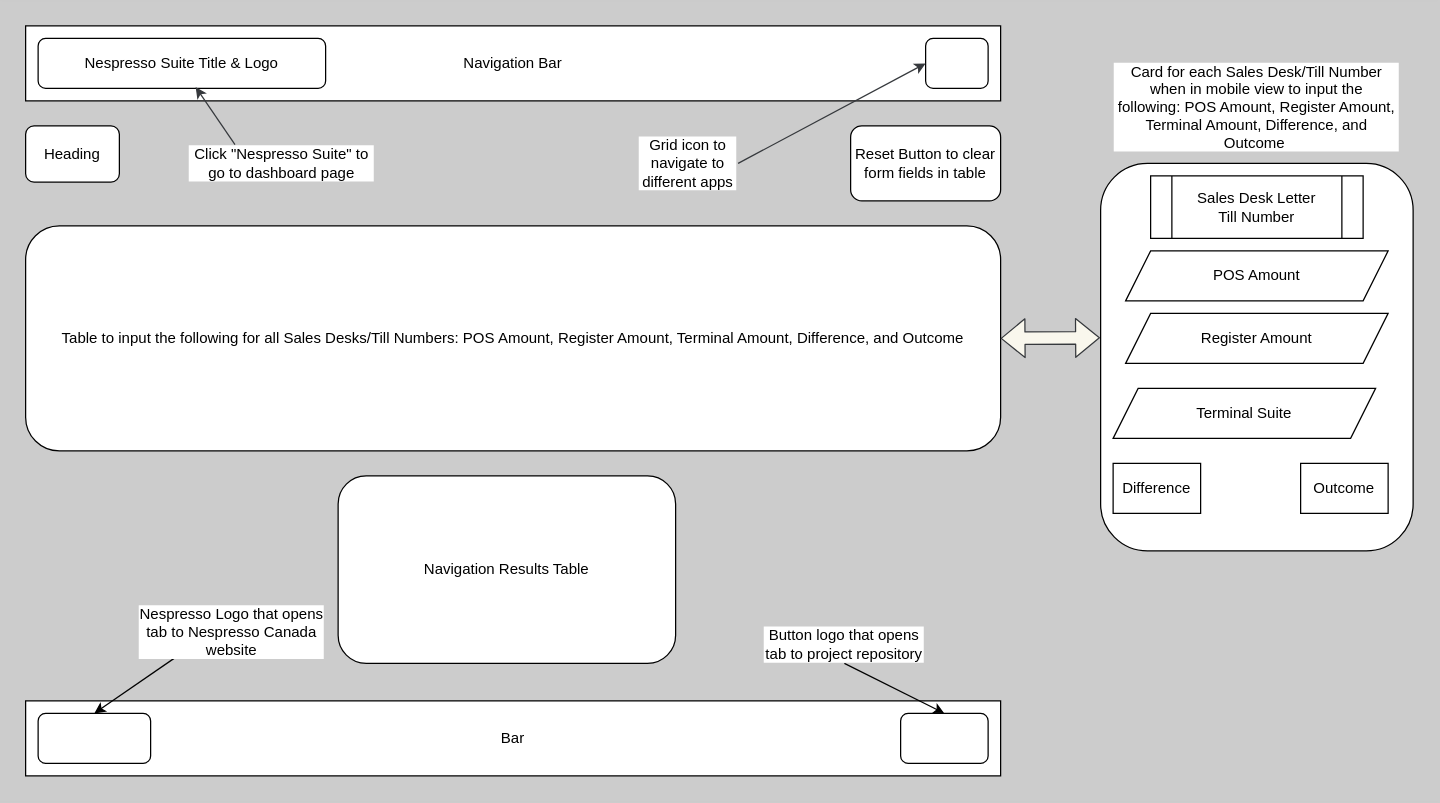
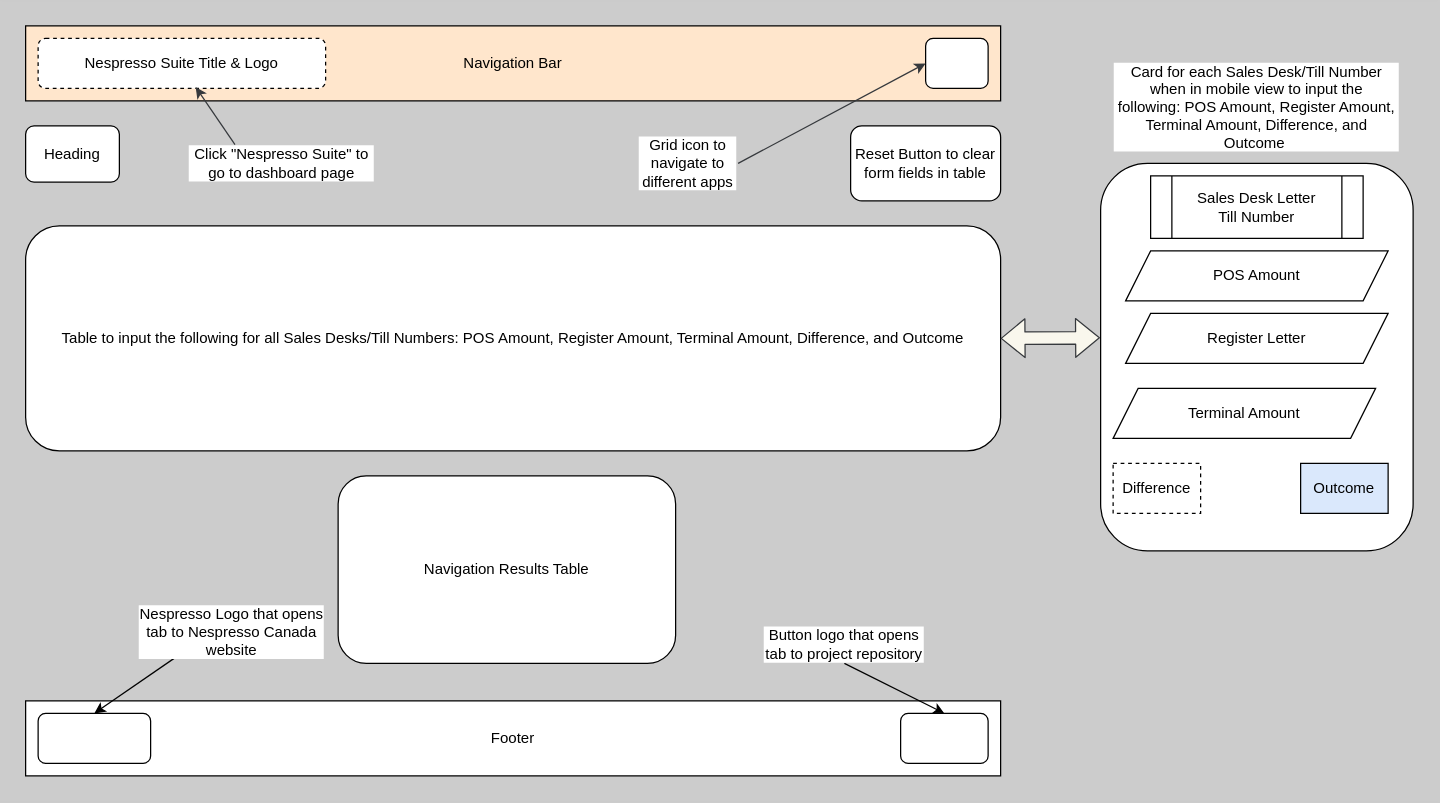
node "Nespresso Suite Title & Logo": style solid -> dashed
node "Navigation Bar": fillcolor #ffffff -> #ffe6cc
node "Register Amount": label "Register Amount" -> "Register Letter"
node "Terminal Suite": label "Terminal Suite" -> "Terminal Amount"
node "Difference": style solid -> dashed
node "Outcome": fillcolor #ffffff -> #dae8fc
node "Bar": label "Bar" -> "Footer"
